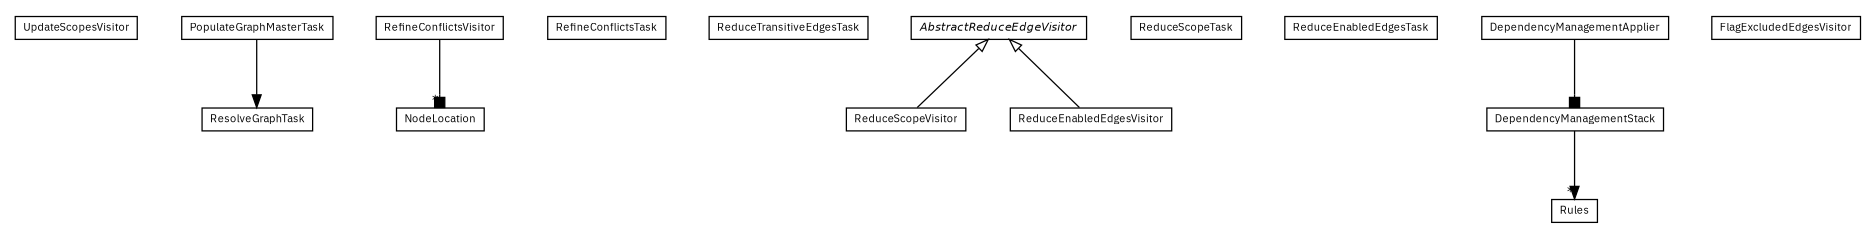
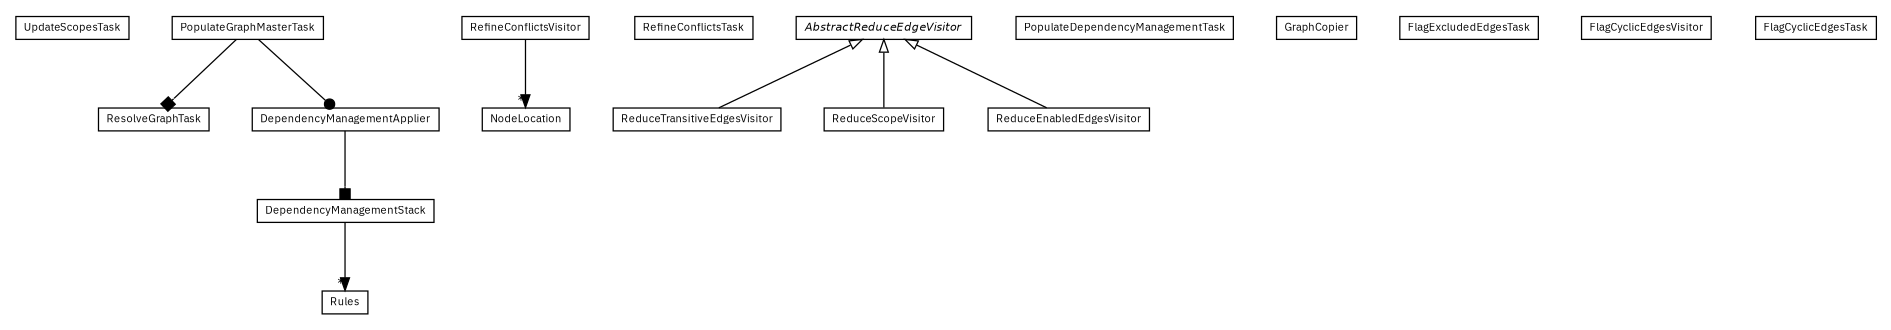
node "UpdateScopesTask": added
node "UpdateScopesVisitor": removed
node "ReduceTransitiveEdgesTask": removed
node "PopulateDependencyManagementTask": added
node "ReduceScopeTask": removed
node "GraphCopier": added
node "ReduceEnabledEdgesTask": removed
node "FlagExcludedEdgesTask": added
node "FlagCyclicEdgesVisitor": added
node "FlagExcludedEdgesVisitor": removed
node "FlagCyclicEdgesTask": added
edge "PopulateGraphMasterTask" -> "ResolveGraphTask": arrowhead normal -> box
edge "RefineConflictsVisitor" -> "NodeLocation": arrowhead box -> normal
edge "PopulateGraphMasterTask" -> "DependencyManagementApplier": added
node "ReduceTransitiveEdgesVisitor": added
